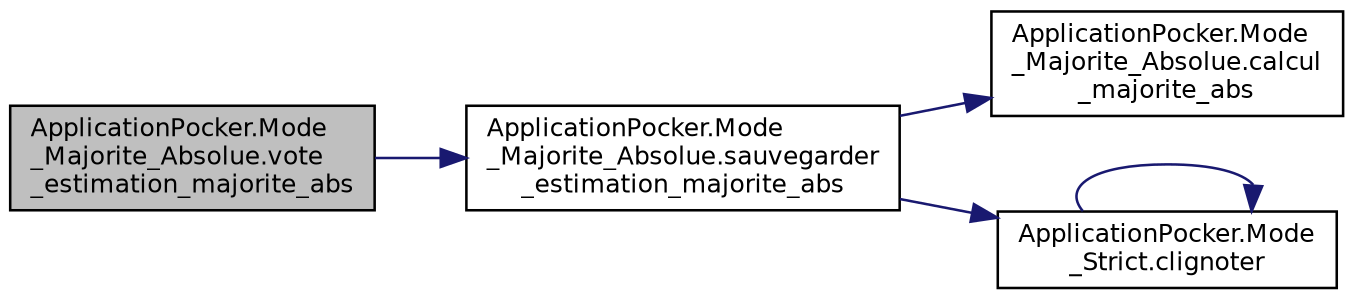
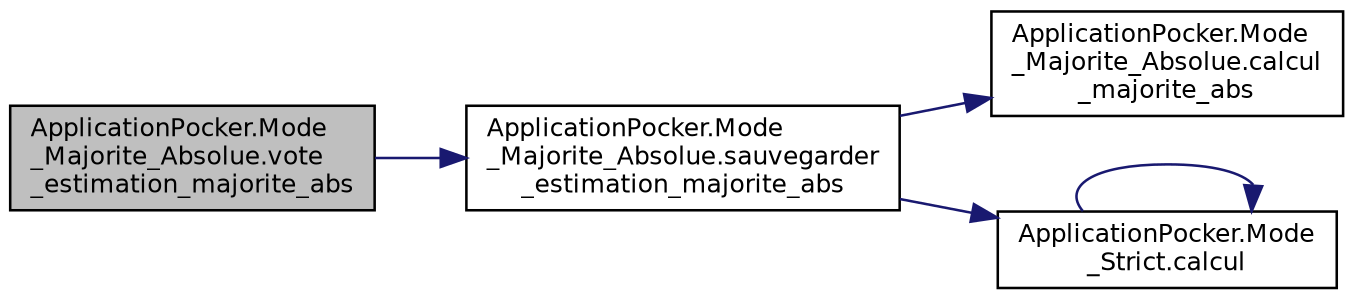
node "ApplicationPocker.Mode _Strict.clignoter": label "ApplicationPocker.Mode _Strict.clignoter" -> "ApplicationPocker.Mode _Strict.calcul"
